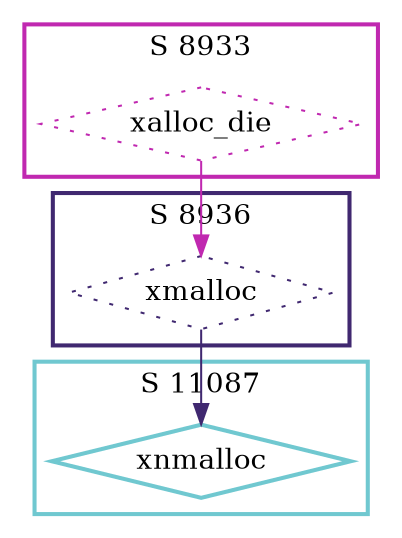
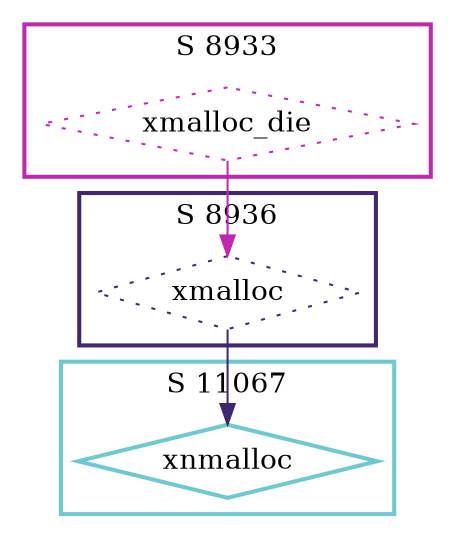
node "xalloc_die": label "xalloc_die" -> "xmalloc_die"
cluster "S 11087": label "S 11087" -> "S 11067"
